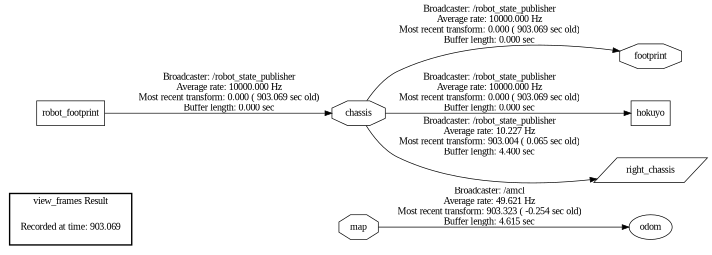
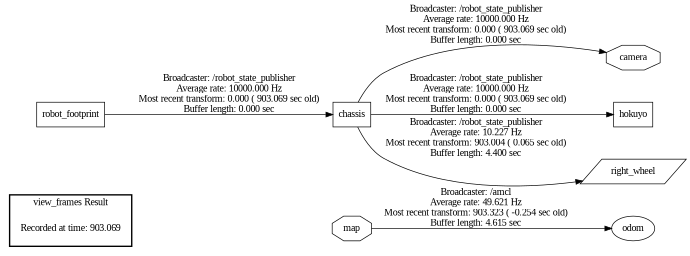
node "footprint": label "footprint" -> "camera"
node "chassis": shape octagon -> box
node "right_chassis": label "right_chassis" -> "right_wheel"
